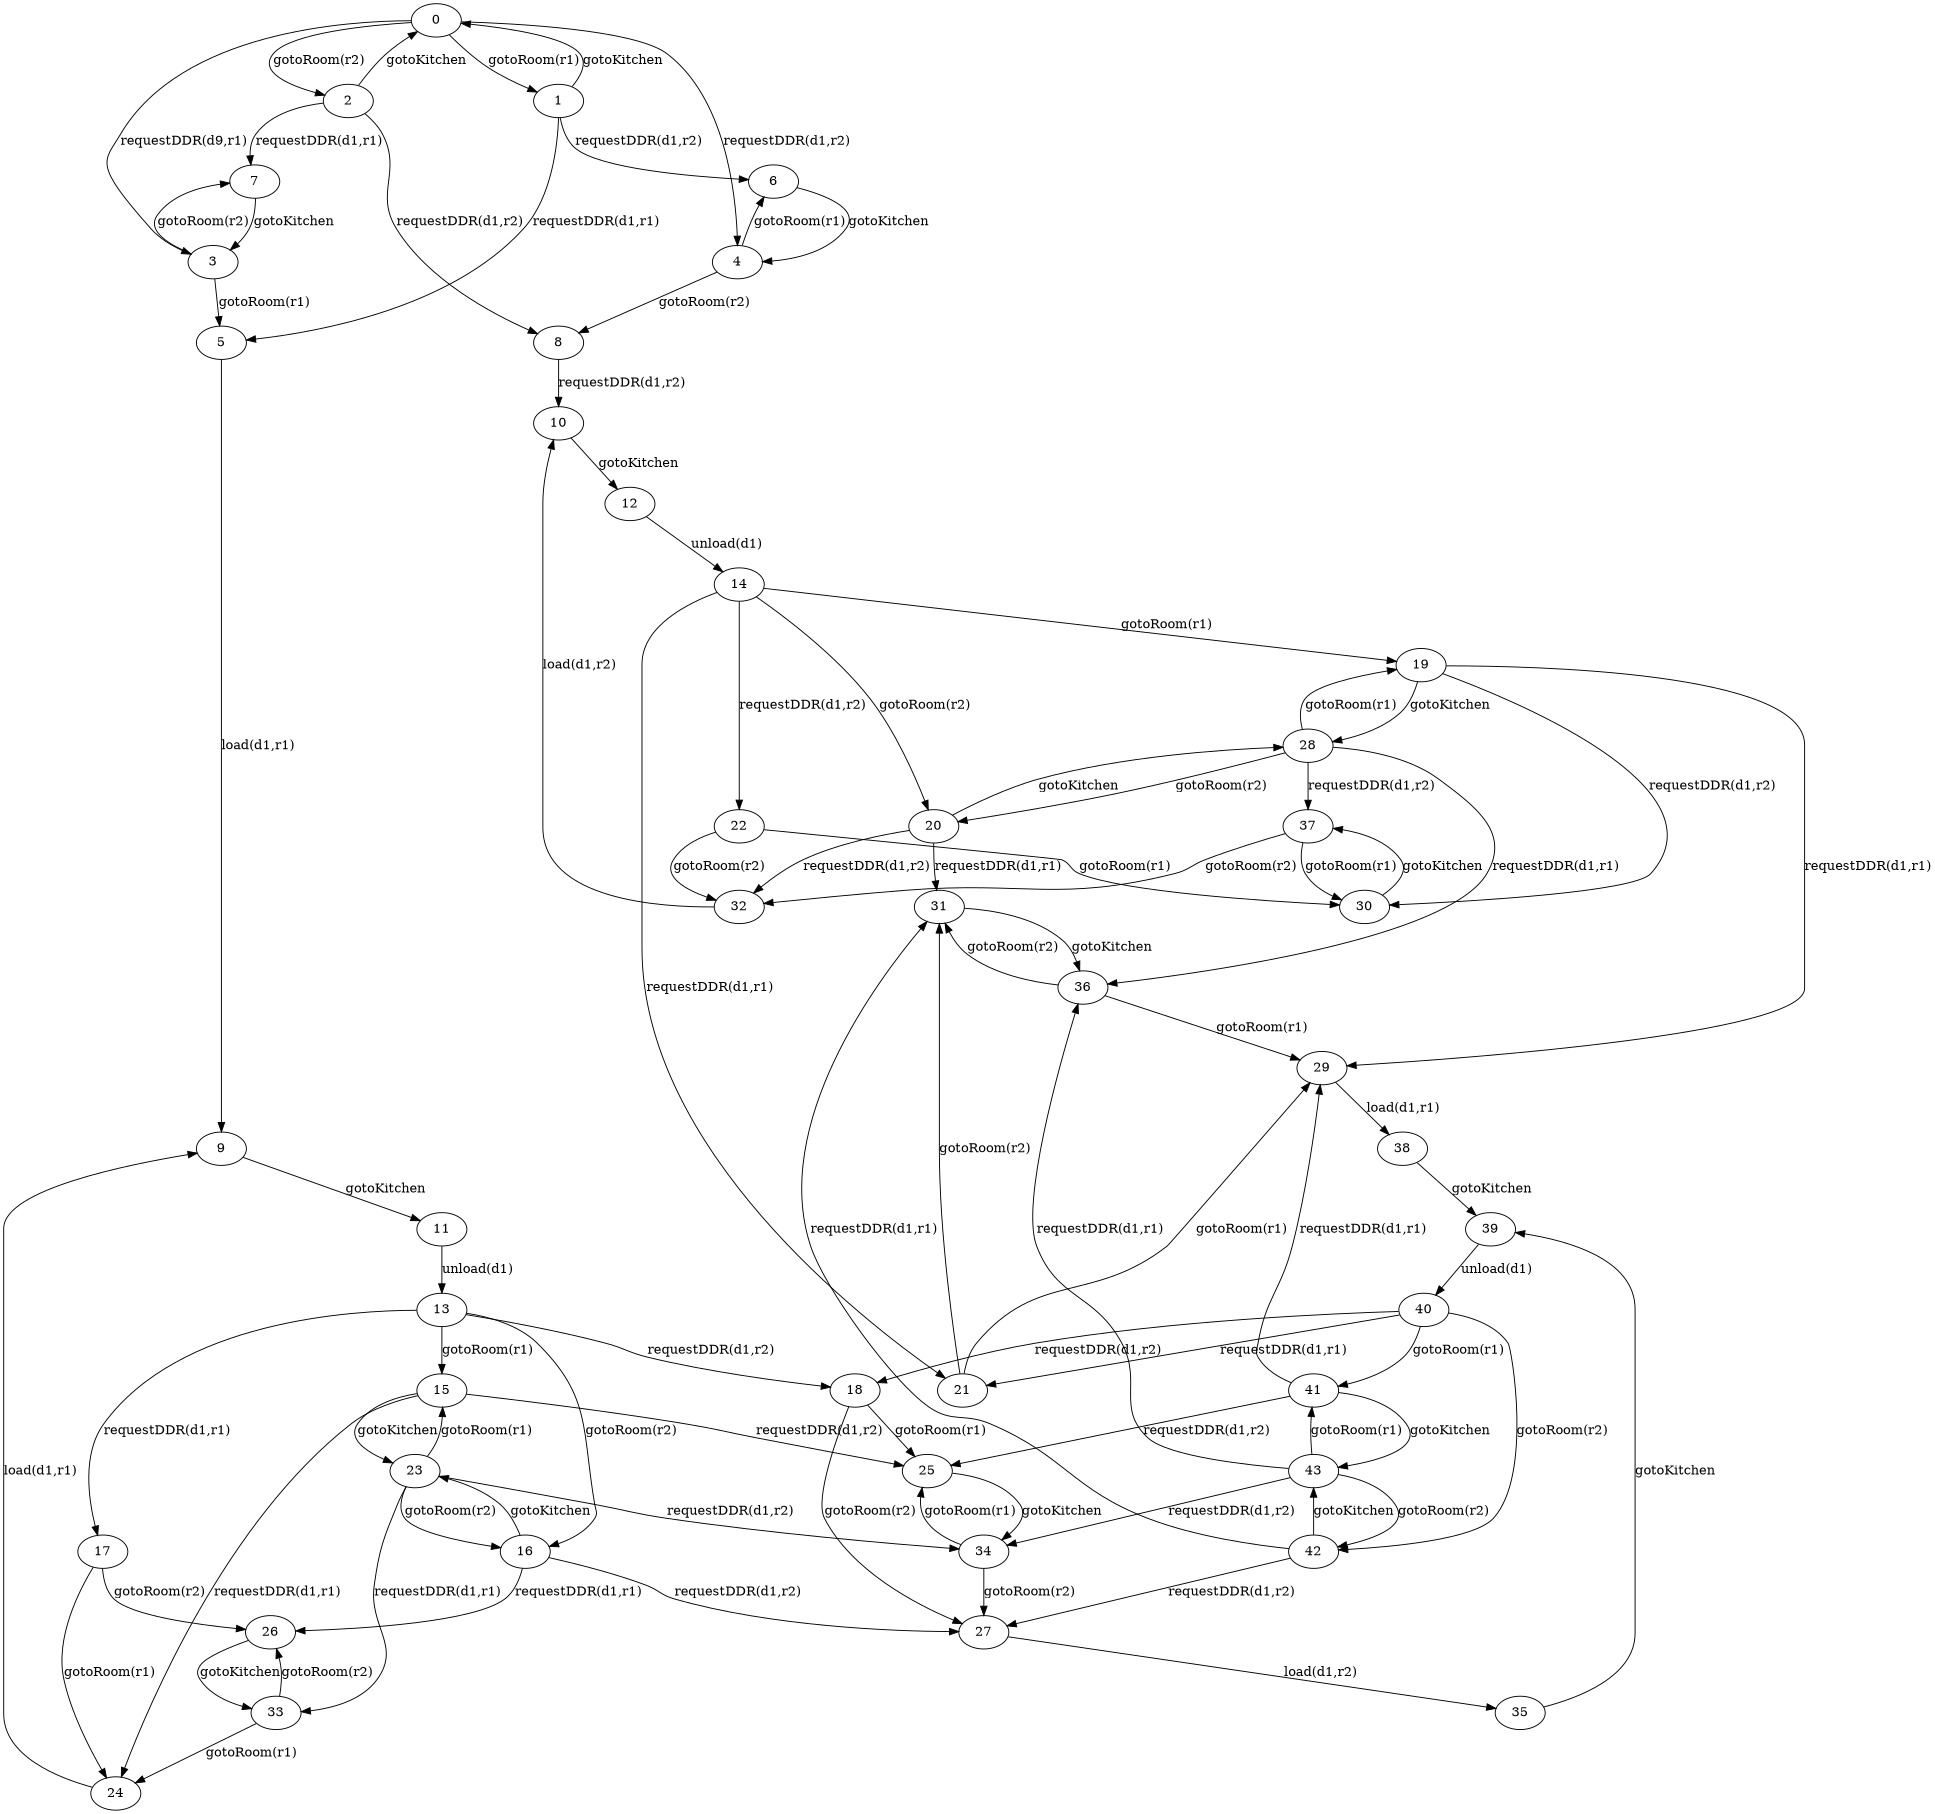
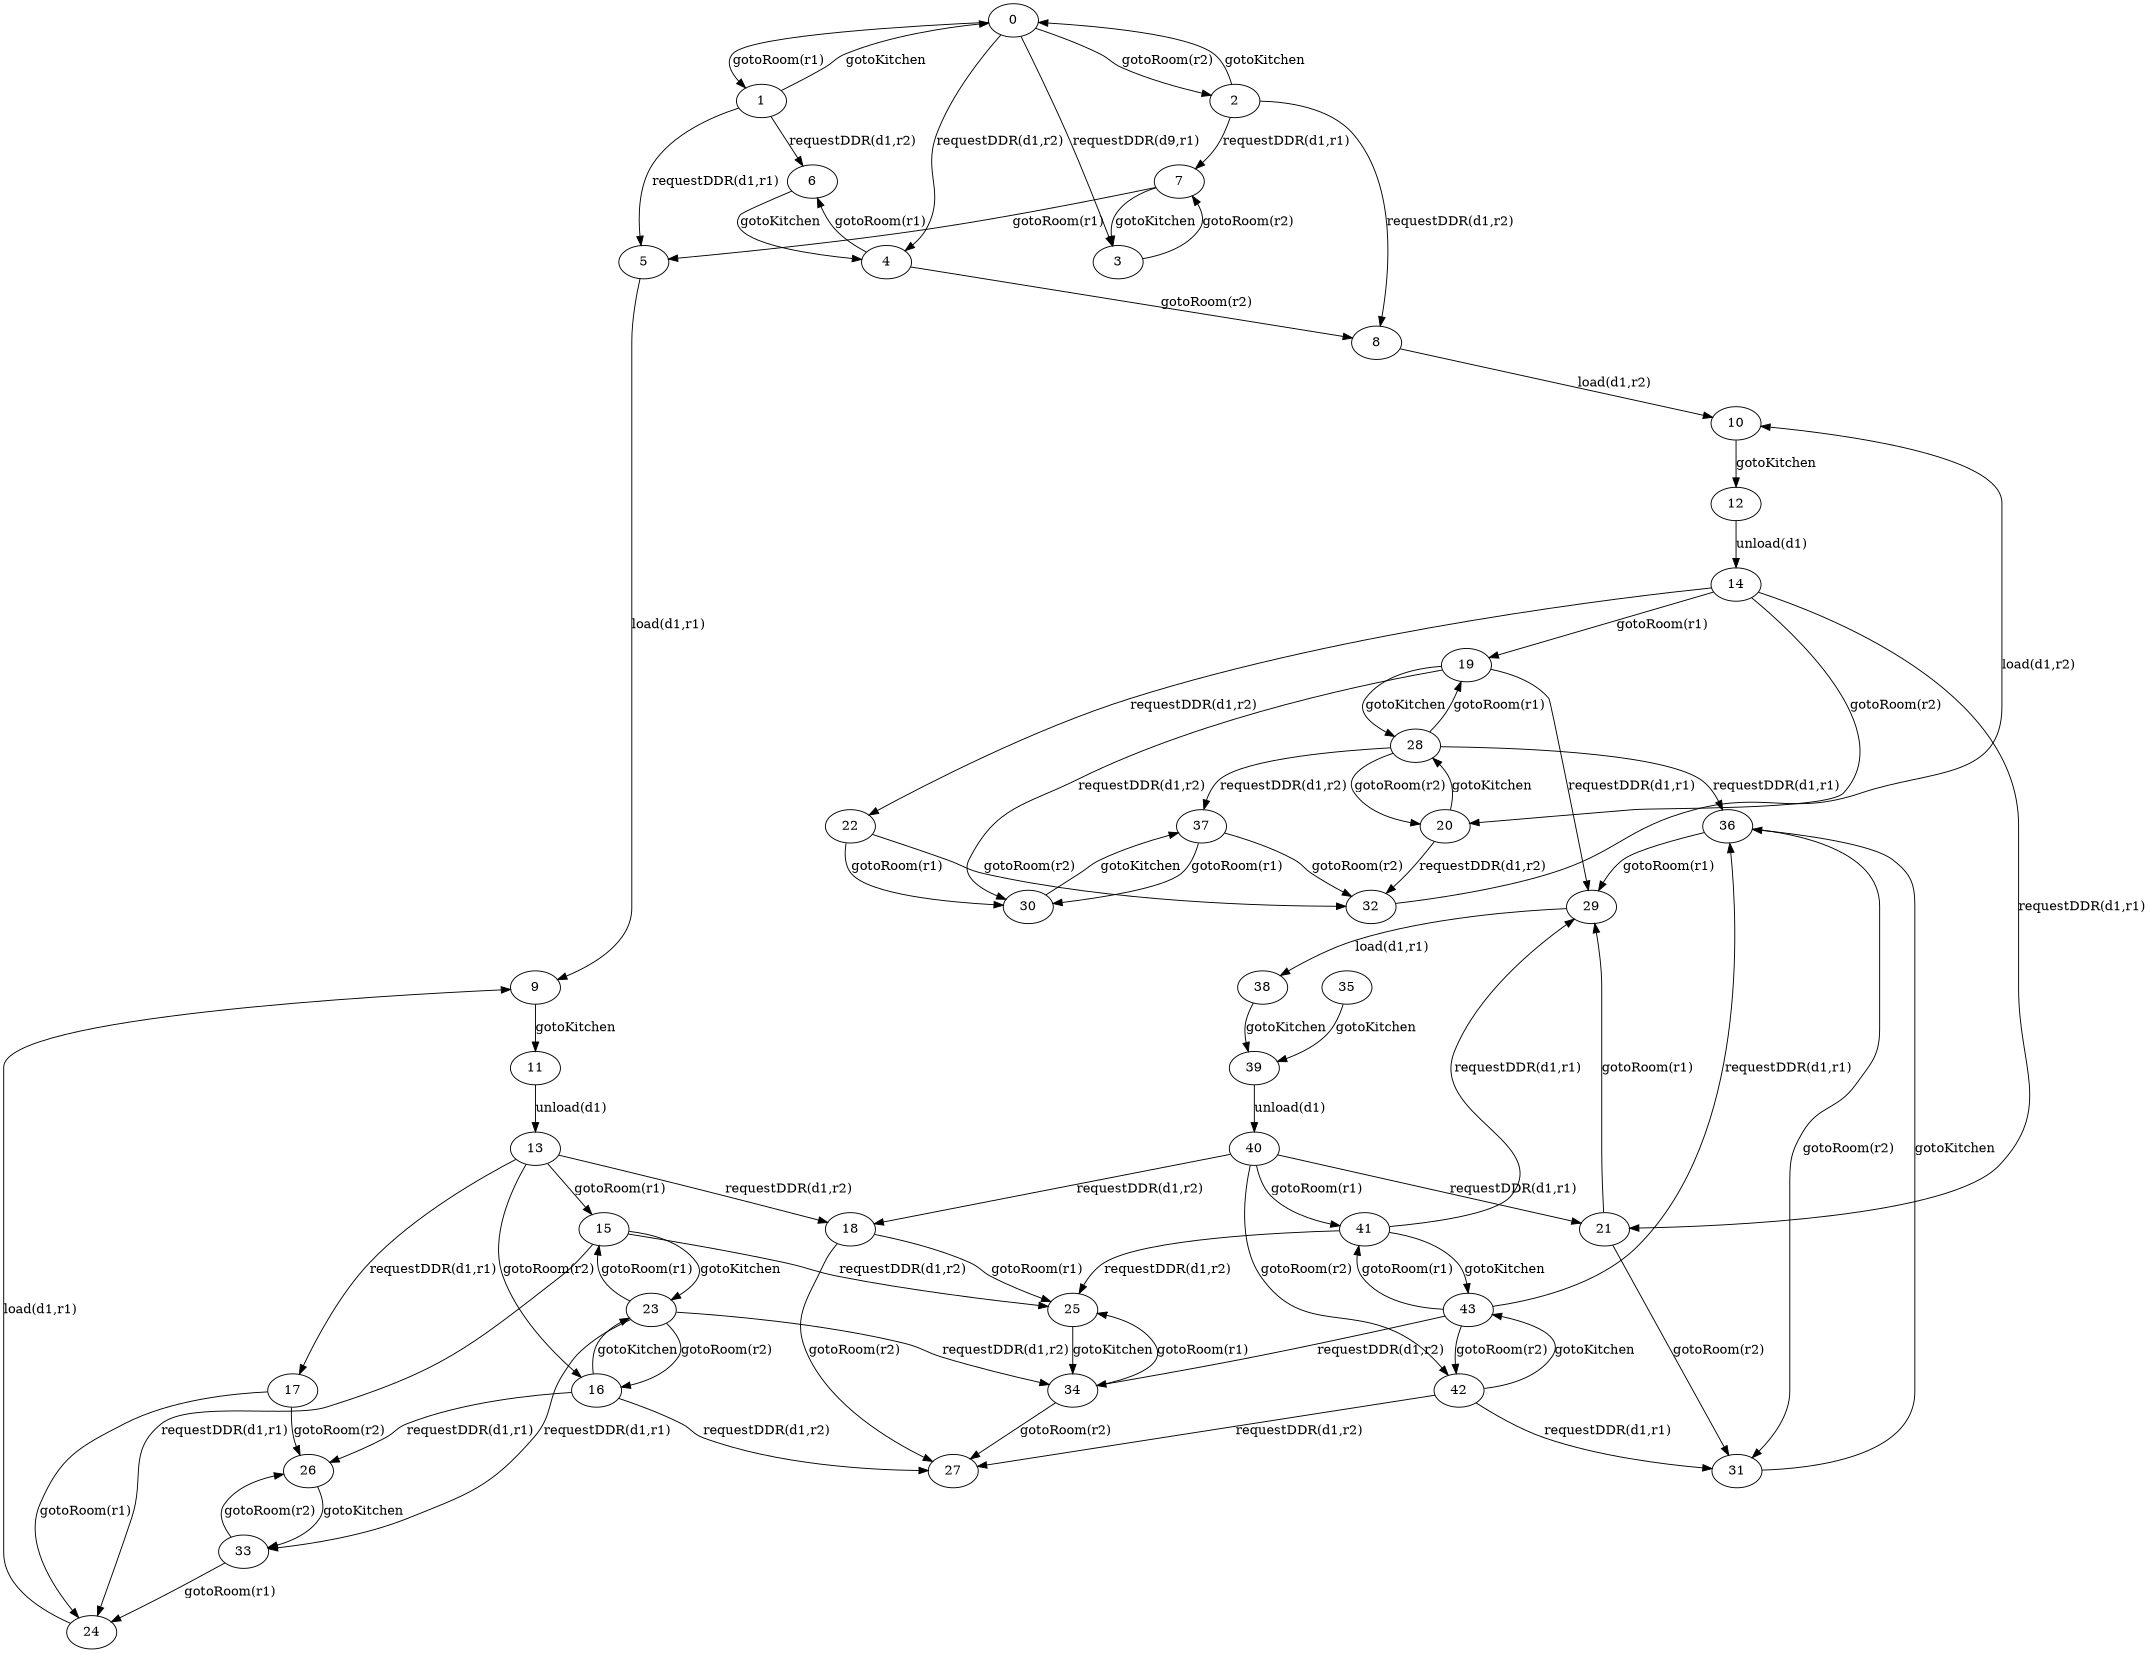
edge "3" -> "5": now "7" -> "5"
edge "8" -> "10": label "requestDDR(d1,r2)" -> "load(d1,r2)"
edge "20" -> "31": removed, label "requestDDR(d1,r1)"
edge "27" -> "35": removed, label "load(d1,r2)"
